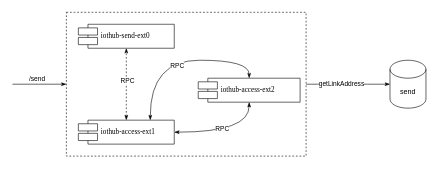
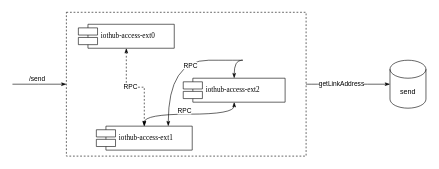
node "iothub-send-ext0": label "iothub-send-ext0" -> "iothub-access-ext0"
node "iothub-access-ext2": moved (249, 90) -> (234, 90)
node "iothub-access-ext1": moved (126, 132) -> (144, 138)
